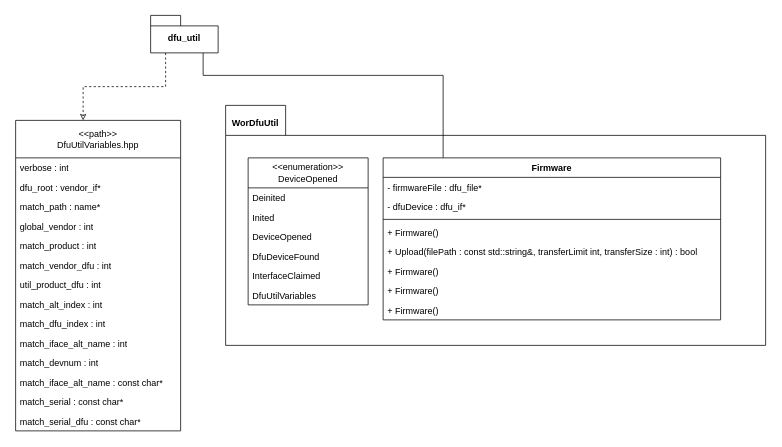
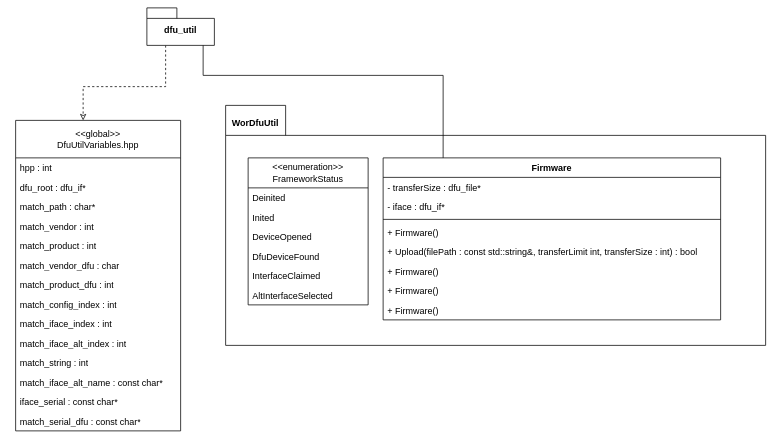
node "dfu_util": moved (184, 34) -> (180, 27)
node "<<path>> DfuUtilVariables.hpp": label "<<path>> DfuUtilVariables.hpp" -> "<<global>> DfuUtilVariables.hpp"
node "verbose : int": label "verbose : int" -> "hpp : int"
node "<<enumeration>> DeviceOpened": label "<<enumeration>> DeviceOpened" -> "<<enumeration>> FrameworkStatus"
node "dfu_root : vendor_if*": label "dfu_root : vendor_if*" -> "dfu_root : dfu_if*"
node "- firmwareFile : dfu_file*": label "- firmwareFile : dfu_file*" -> "- transferSize : dfu_file*"
node "match_path : name*": label "match_path : name*" -> "match_path : char*"
node "- dfuDevice : dfu_if*": label "- dfuDevice : dfu_if*" -> "- iface : dfu_if*"
node "global_vendor : int": label "global_vendor : int" -> "match_vendor : int"
node "match_vendor_dfu : int": label "match_vendor_dfu : int" -> "match_vendor_dfu : char"
node "util_product_dfu : int": label "util_product_dfu : int" -> "match_product_dfu : int"
node "DfuUtilVariables": label "DfuUtilVariables" -> "AltInterfaceSelected"
node "match_alt_index : int": label "match_alt_index : int" -> "match_config_index : int"
node "match_dfu_index : int": label "match_dfu_index : int" -> "match_iface_index : int"
node "match_iface_alt_name : int": label "match_iface_alt_name : int" -> "match_iface_alt_index : int"
node "match_devnum : int": label "match_devnum : int" -> "match_string : int"
node "match_serial : const char*": label "match_serial : const char*" -> "iface_serial : const char*"
